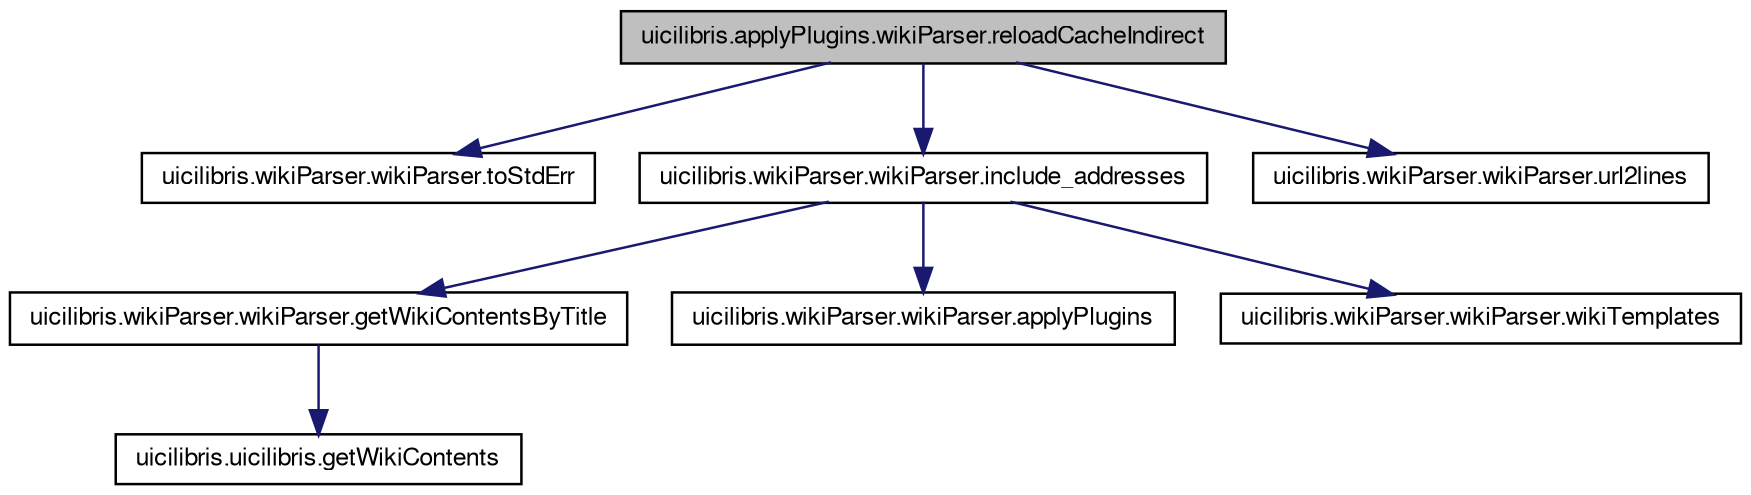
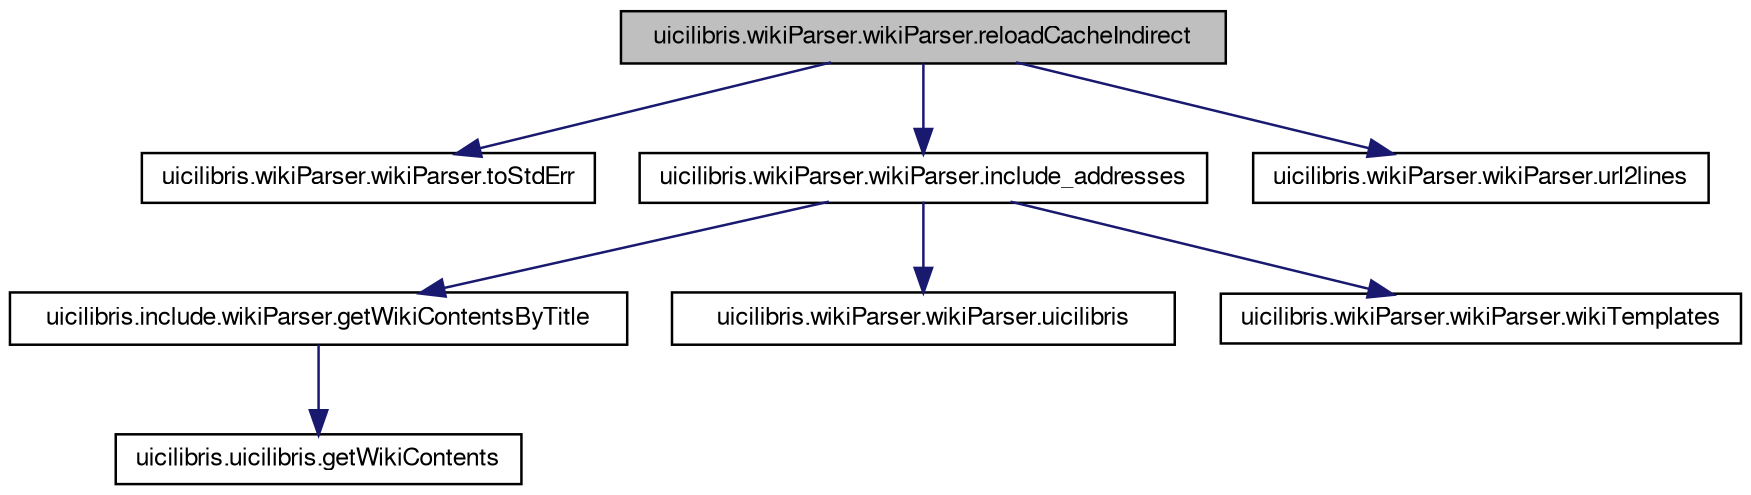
node "uicilibris.applyPlugins.wikiParser.reloadCacheIndirect": label "uicilibris.applyPlugins.wikiParser.reloadCacheIndirect" -> "uicilibris.wikiParser.wikiParser.reloadCacheIndirect"
node "uicilibris.wikiParser.wikiParser.getWikiContentsByTitle": label "uicilibris.wikiParser.wikiParser.getWikiContentsByTitle" -> "uicilibris.include.wikiParser.getWikiContentsByTitle"
node "uicilibris.wikiParser.wikiParser.applyPlugins": label "uicilibris.wikiParser.wikiParser.applyPlugins" -> "uicilibris.wikiParser.wikiParser.uicilibris"
